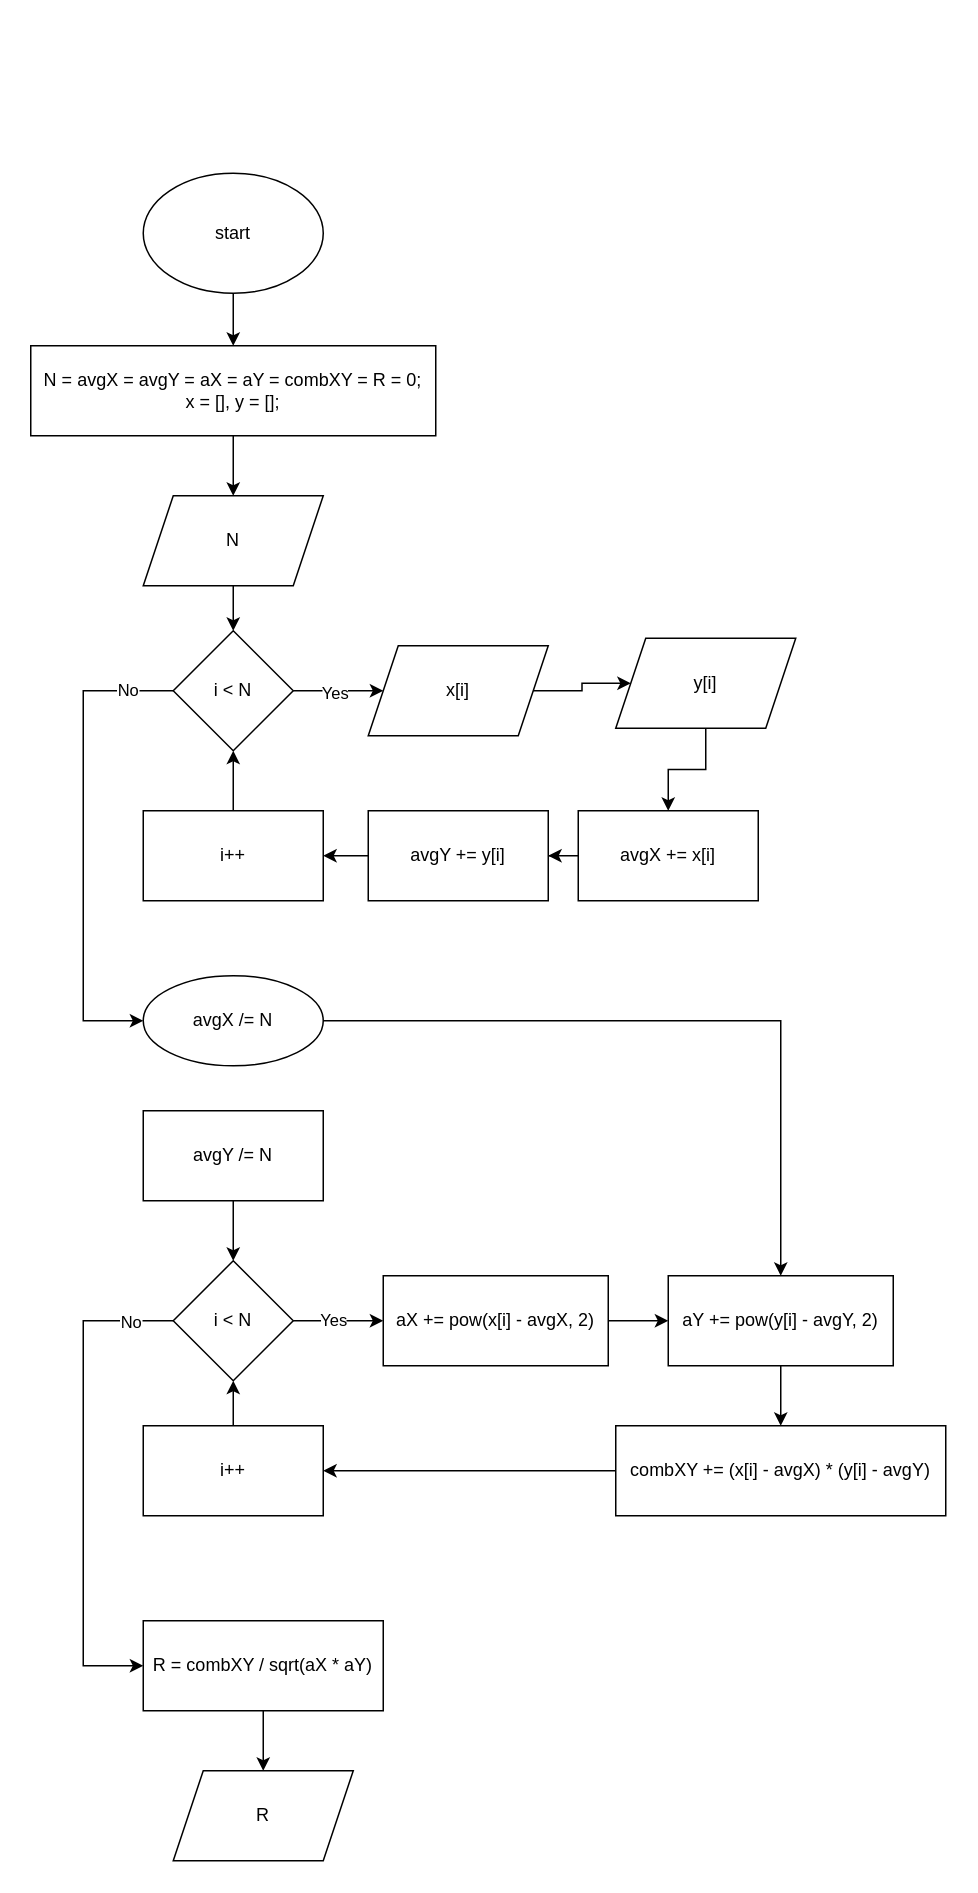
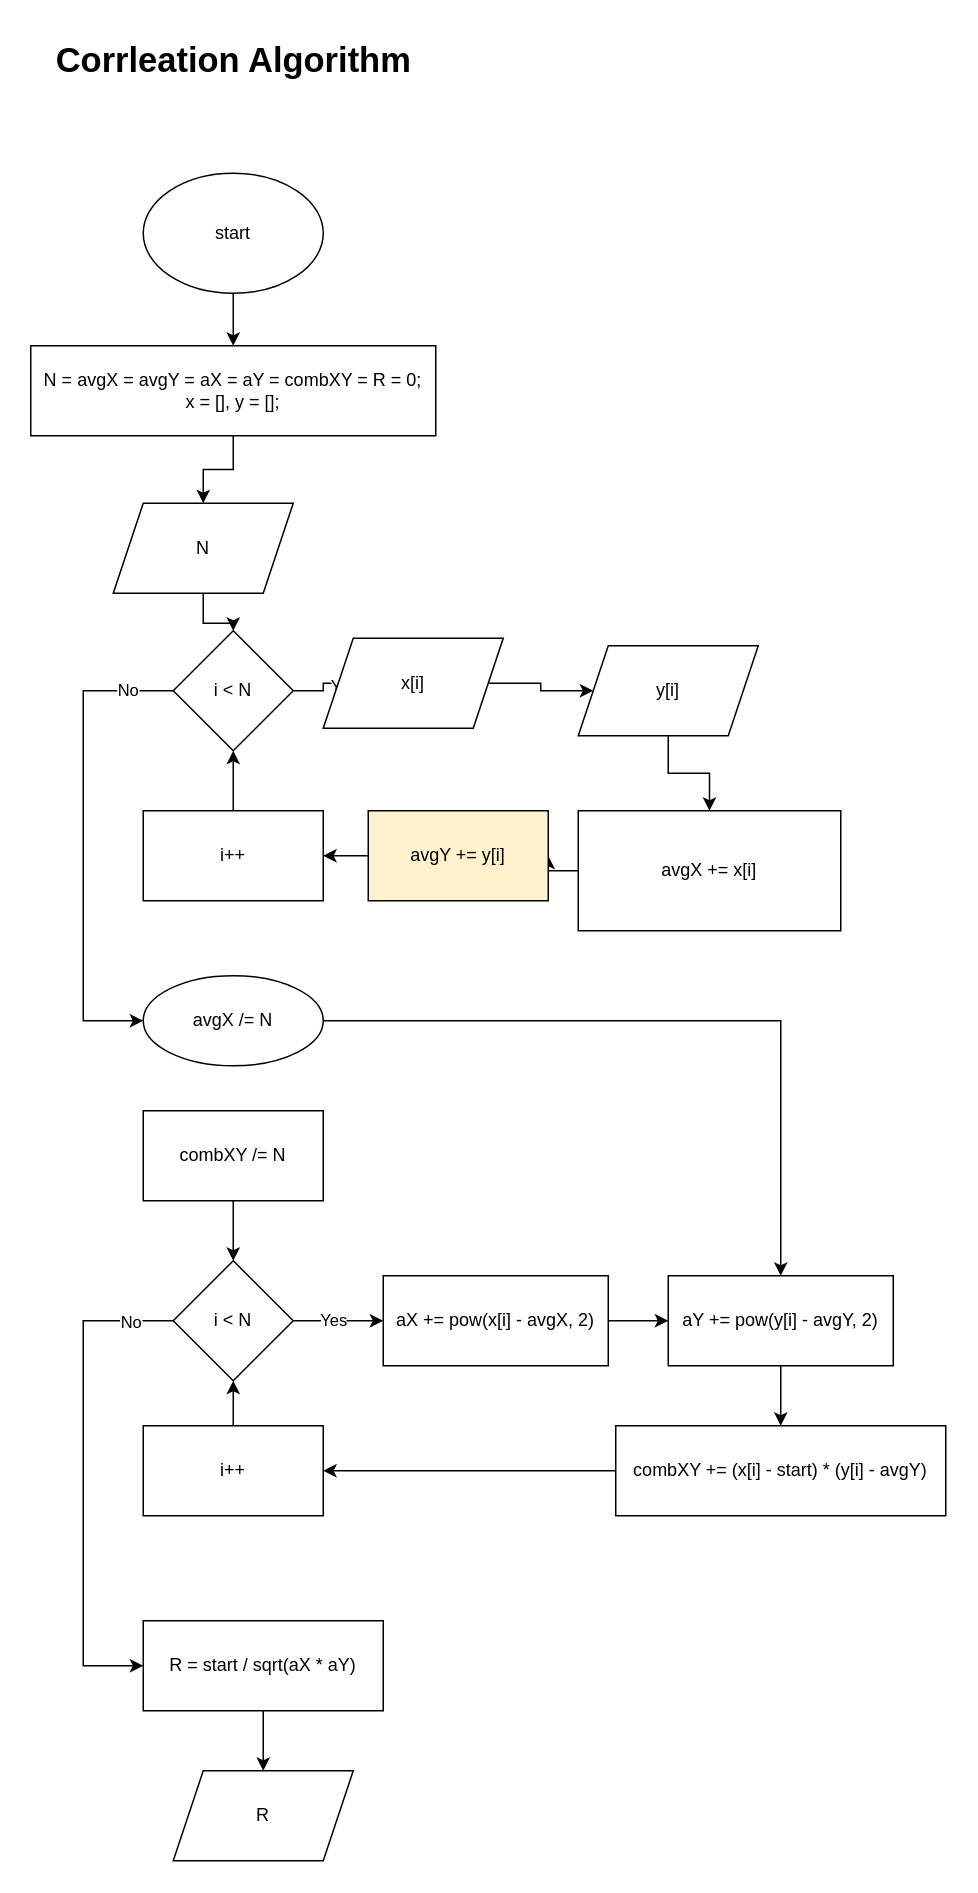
node "Corrleation Algorithm": added
node "N": moved (233, 541) -> (203, 548)
node "y[i]": moved (706, 683) -> (668, 691)
node "x[i]": moved (458, 691) -> (413, 683)
node "avgY += y[i]": fillcolor #ffffff -> #fff2cc
node "avgX += x[i]": size 180x90 -> 263x120
node "avgY /= N": label "avgY /= N" -> "combXY /= N"
node "combXY += (x[i] - avgX) * (y[i] - avgY)": label "combXY += (x[i] - avgX) * (y[i] - avgY)" -> "combXY += (x[i] - start) * (y[i] - avgY)"
node "R = combXY / sqrt(aX * aY)": label "R = combXY / sqrt(aX * aY)" -> "R = start / sqrt(aX * aY)"
